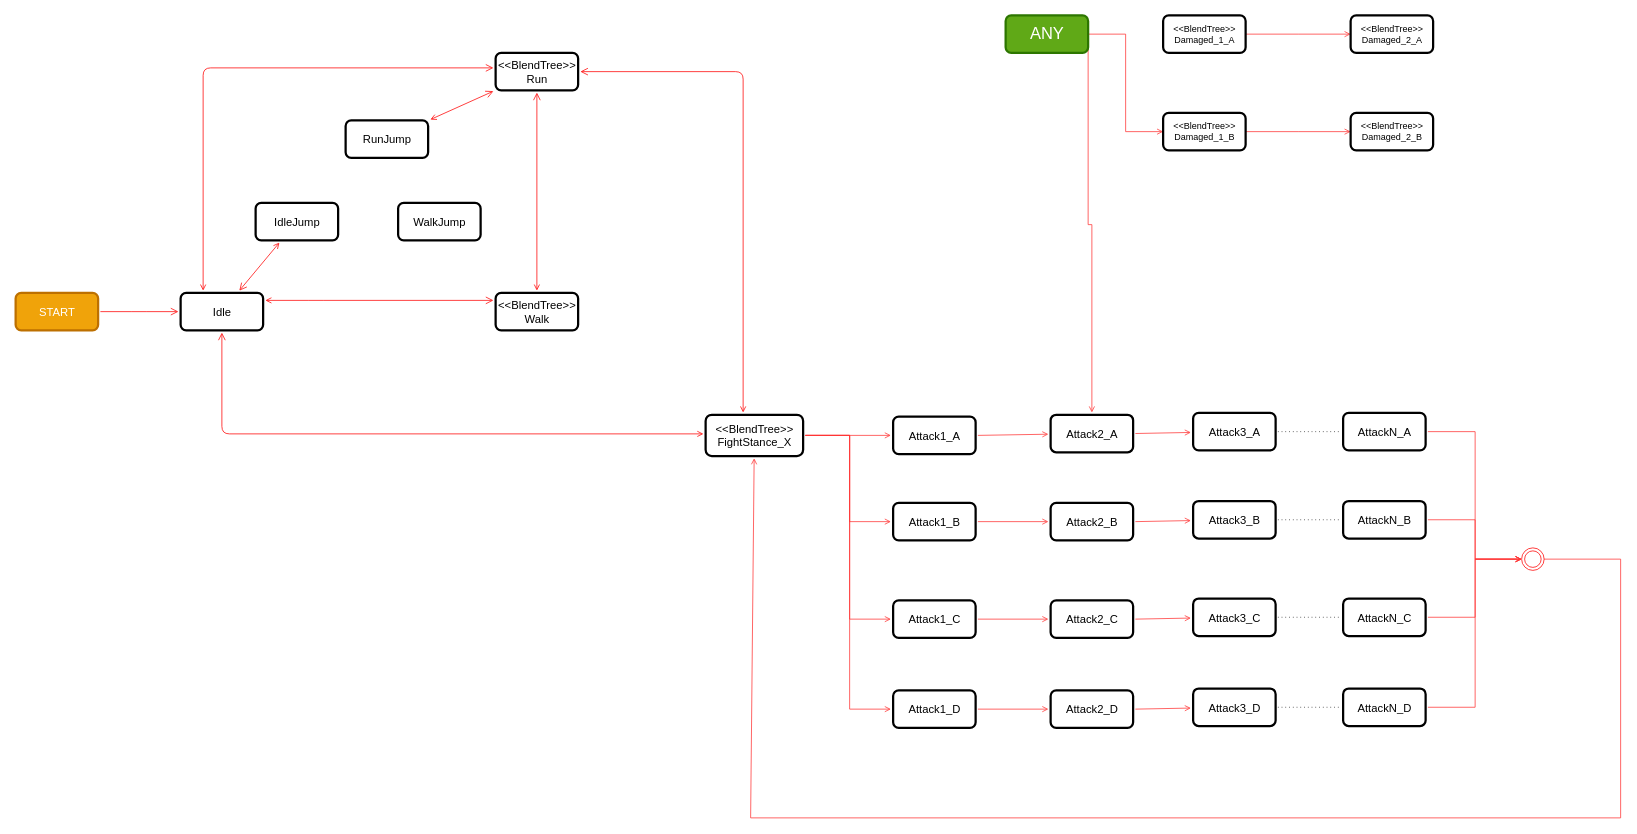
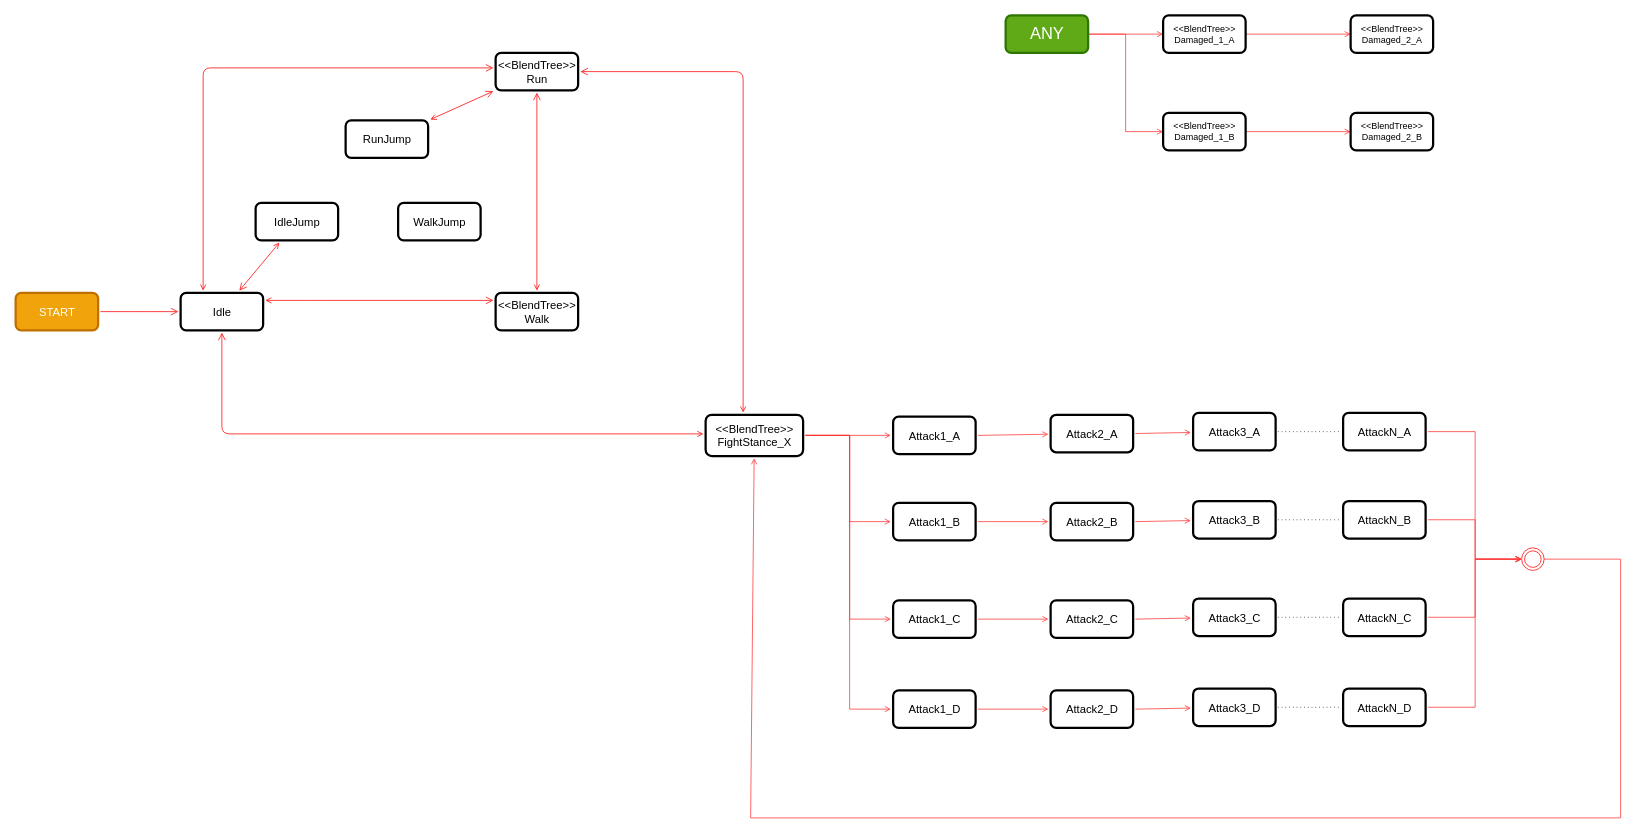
edge "ANY" -> "Attack2_A": now "ANY" -> "<<BlendTree>> Damaged_1_A"
